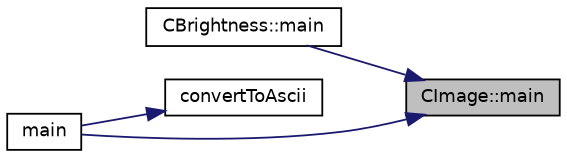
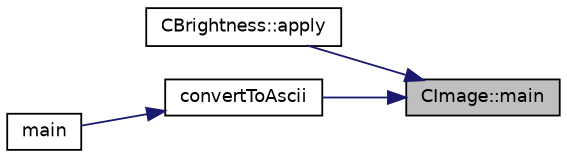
node "CBrightness::main": label "CBrightness::main" -> "CBrightness::apply"
edge "main" -> "CImage::main": now "convertToAscii" -> "CImage::main"
